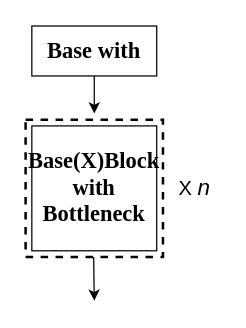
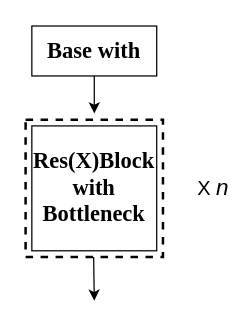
node "Base(X)Block with Bottleneck": label "Base(X)Block with Bottleneck" -> "Res(X)Block with Bottleneck"
node "X n": moved (194, 188) -> (213, 188)
